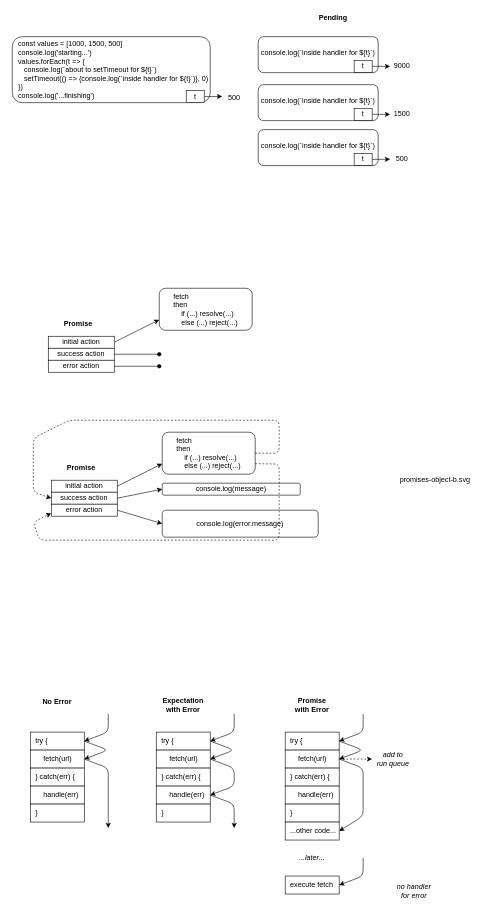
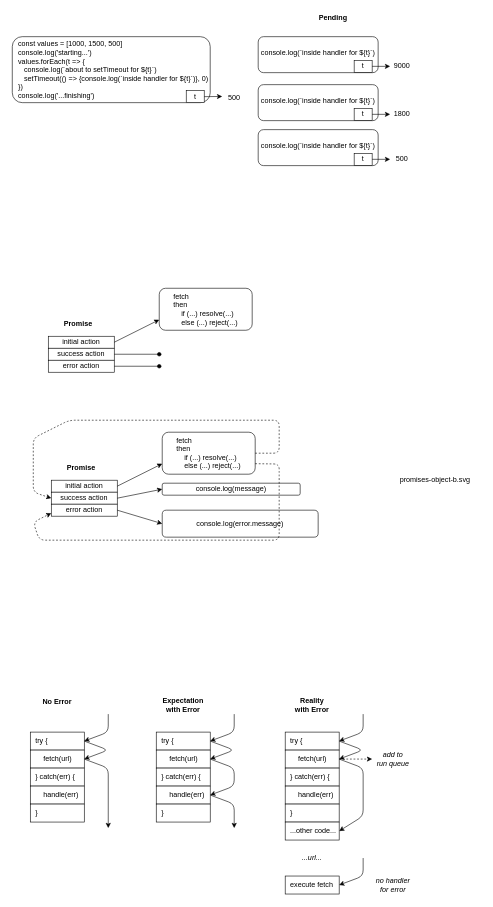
node "1500": label "1500" -> "1800"
node "Promise with Error": label "Promise with Error" -> "Reality with Error"
node "...later...": label "...later..." -> "...url..."
node "no handler for error": moved (414, 891) -> (393, 885)
